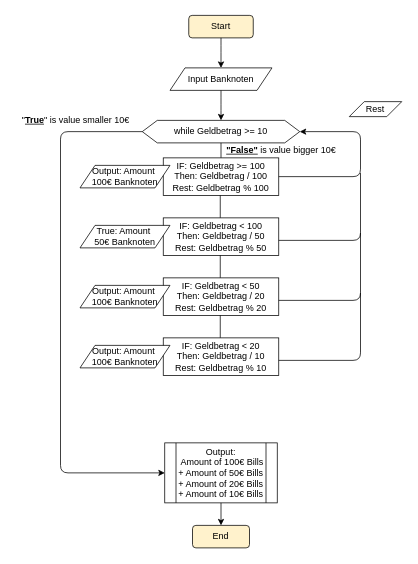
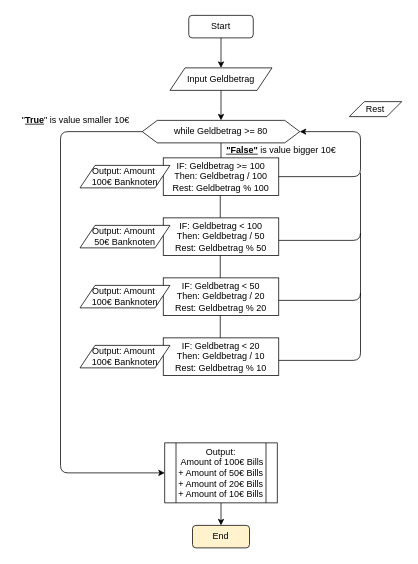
node "Start": fillcolor #fff2cc -> #ffffff
node "Input Banknoten": label "Input Banknoten" -> "Input Geldbetrag"
node "while Geldbetrag >= 10": label "while Geldbetrag >= 10" -> "while Geldbetrag >= 80"
node "True: Amount 50€ Banknoten": label "True: Amount 50€ Banknoten" -> "Output: Amount 50€ Banknoten"
